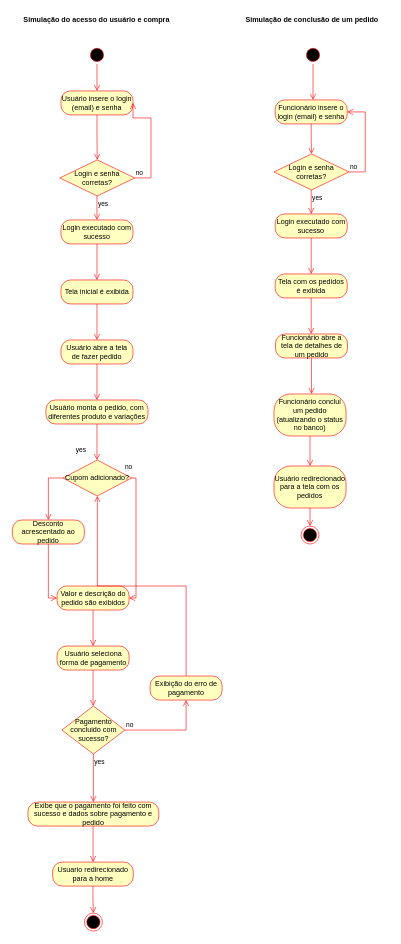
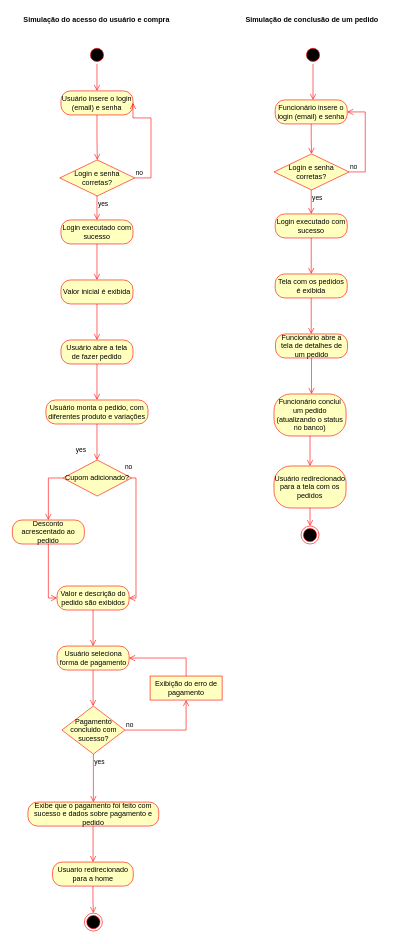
node "Tela inicial é exibida": label "Tela inicial é exibida" -> "Valor inicial é exibida"
edge "Exibição do erro de pagamento" -> "Cupom adicionado?": now "Exibição do erro de pagamento" -> "Usuário seleciona forma de pagamento"
node "Exibição do erro de pagamento": shape rounded rectangle -> rectangle
